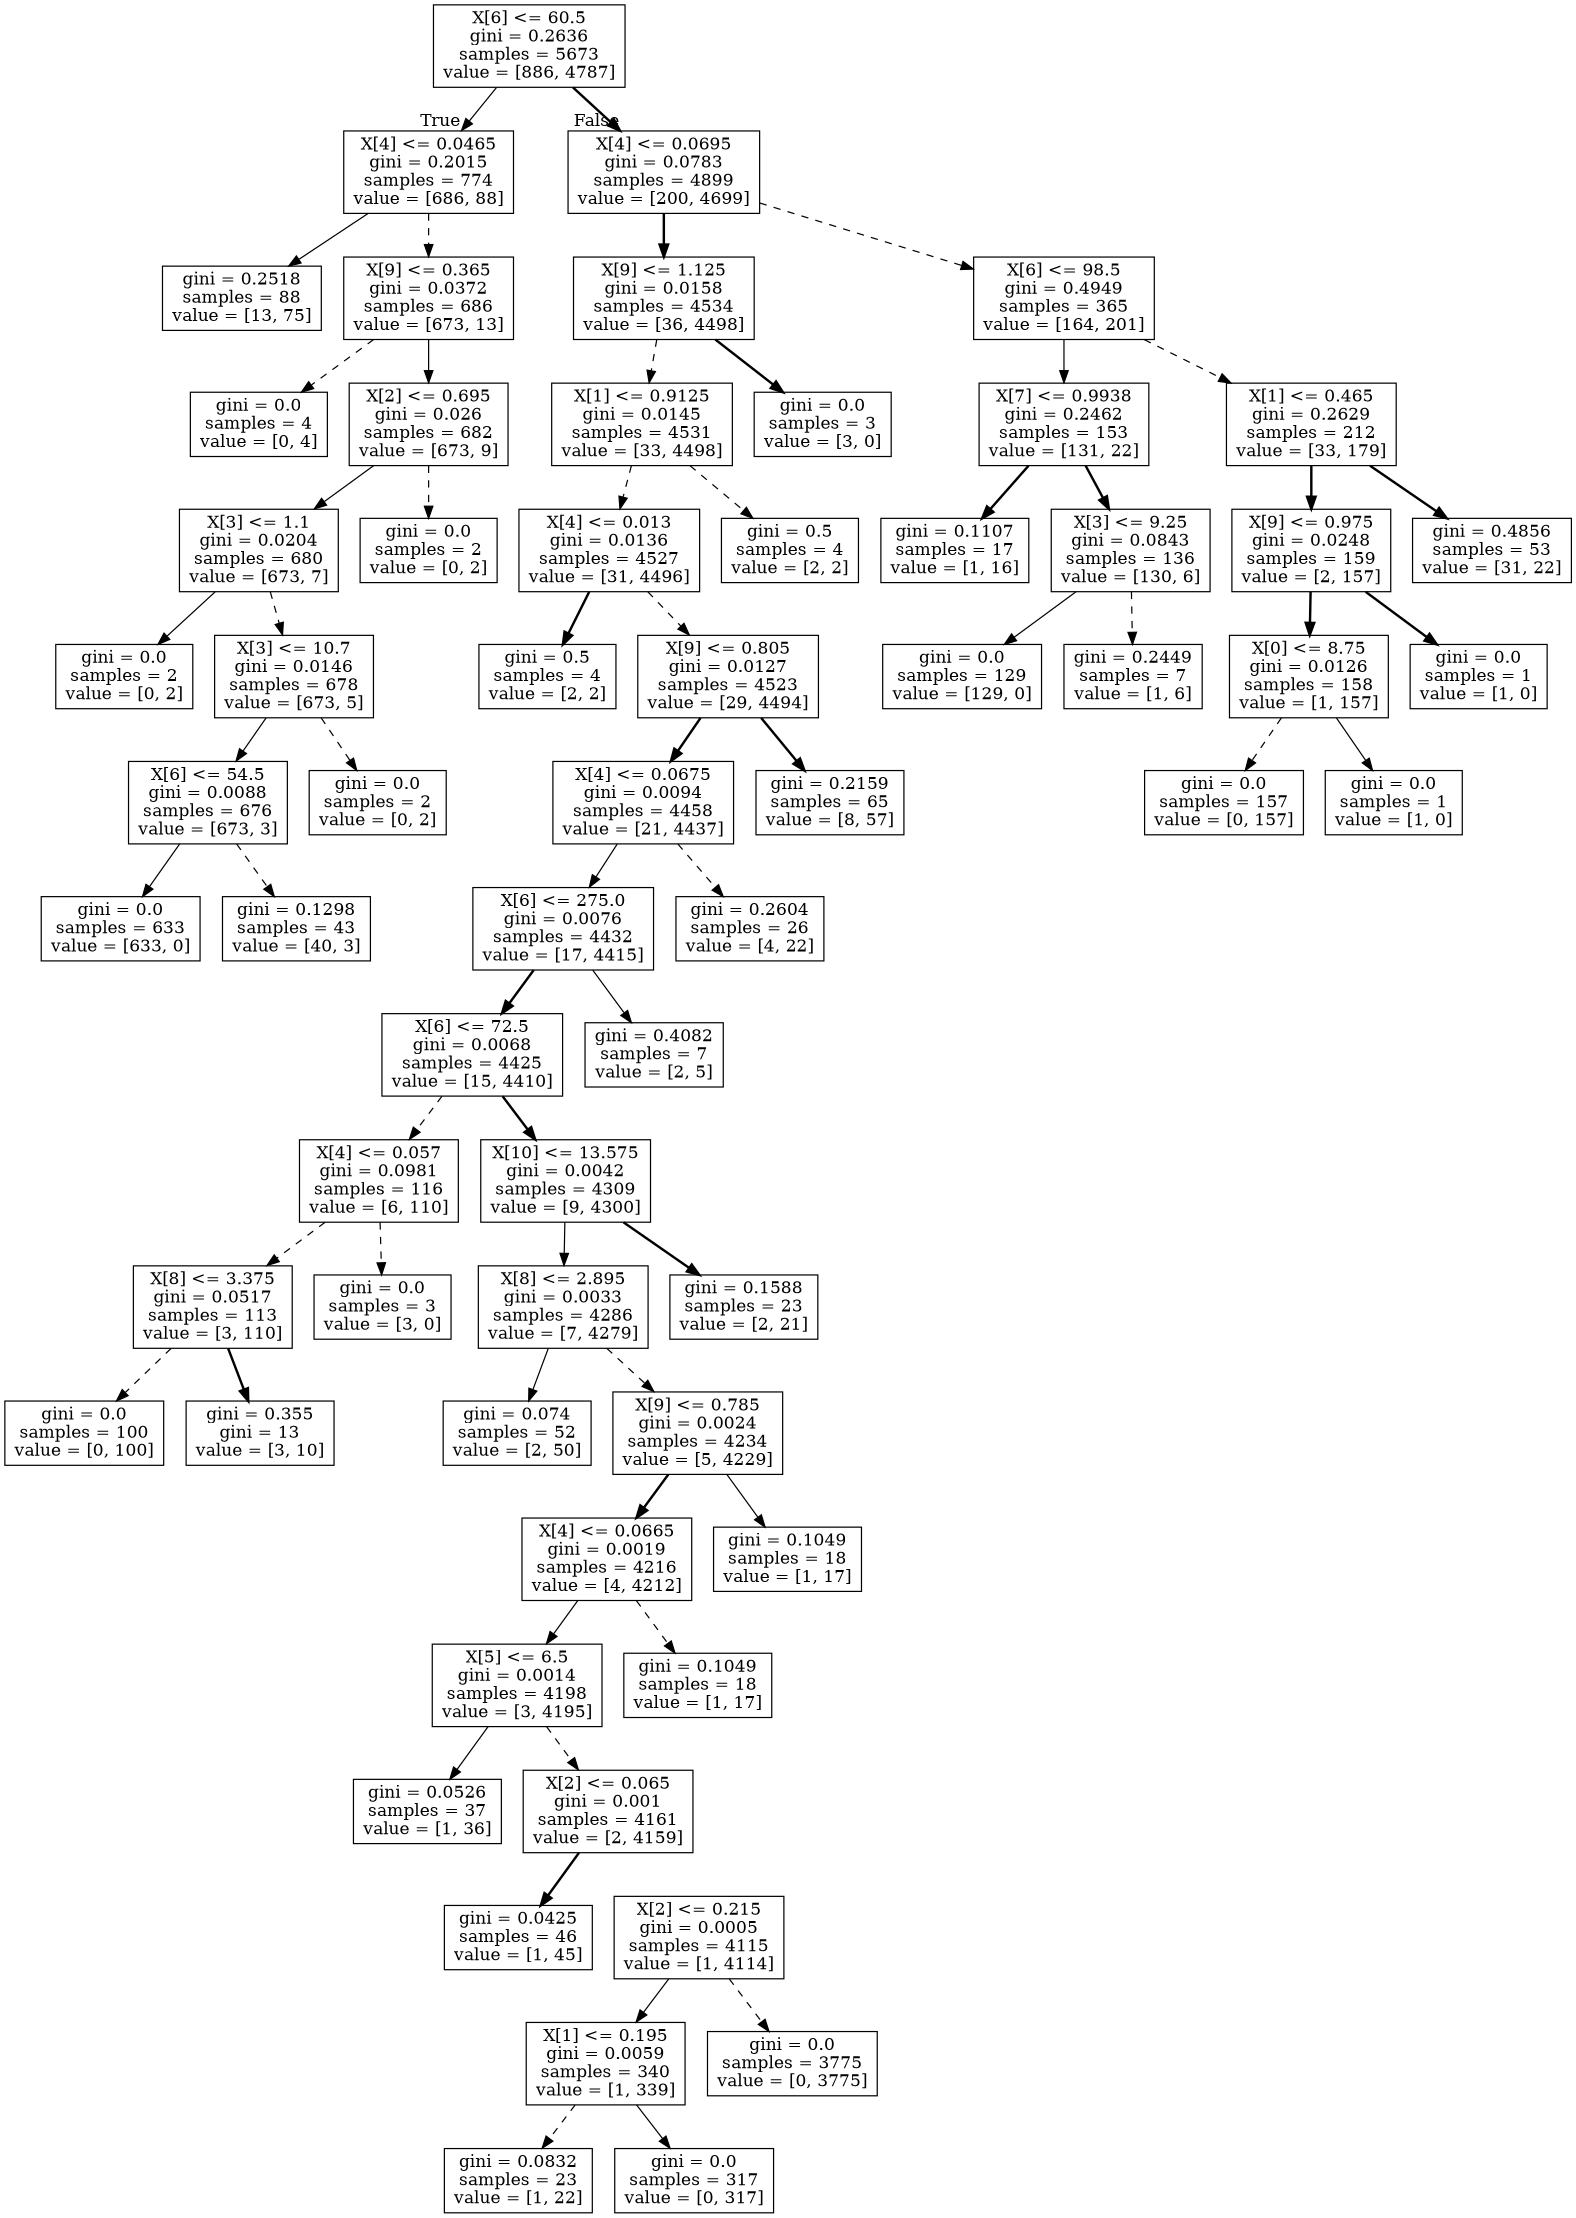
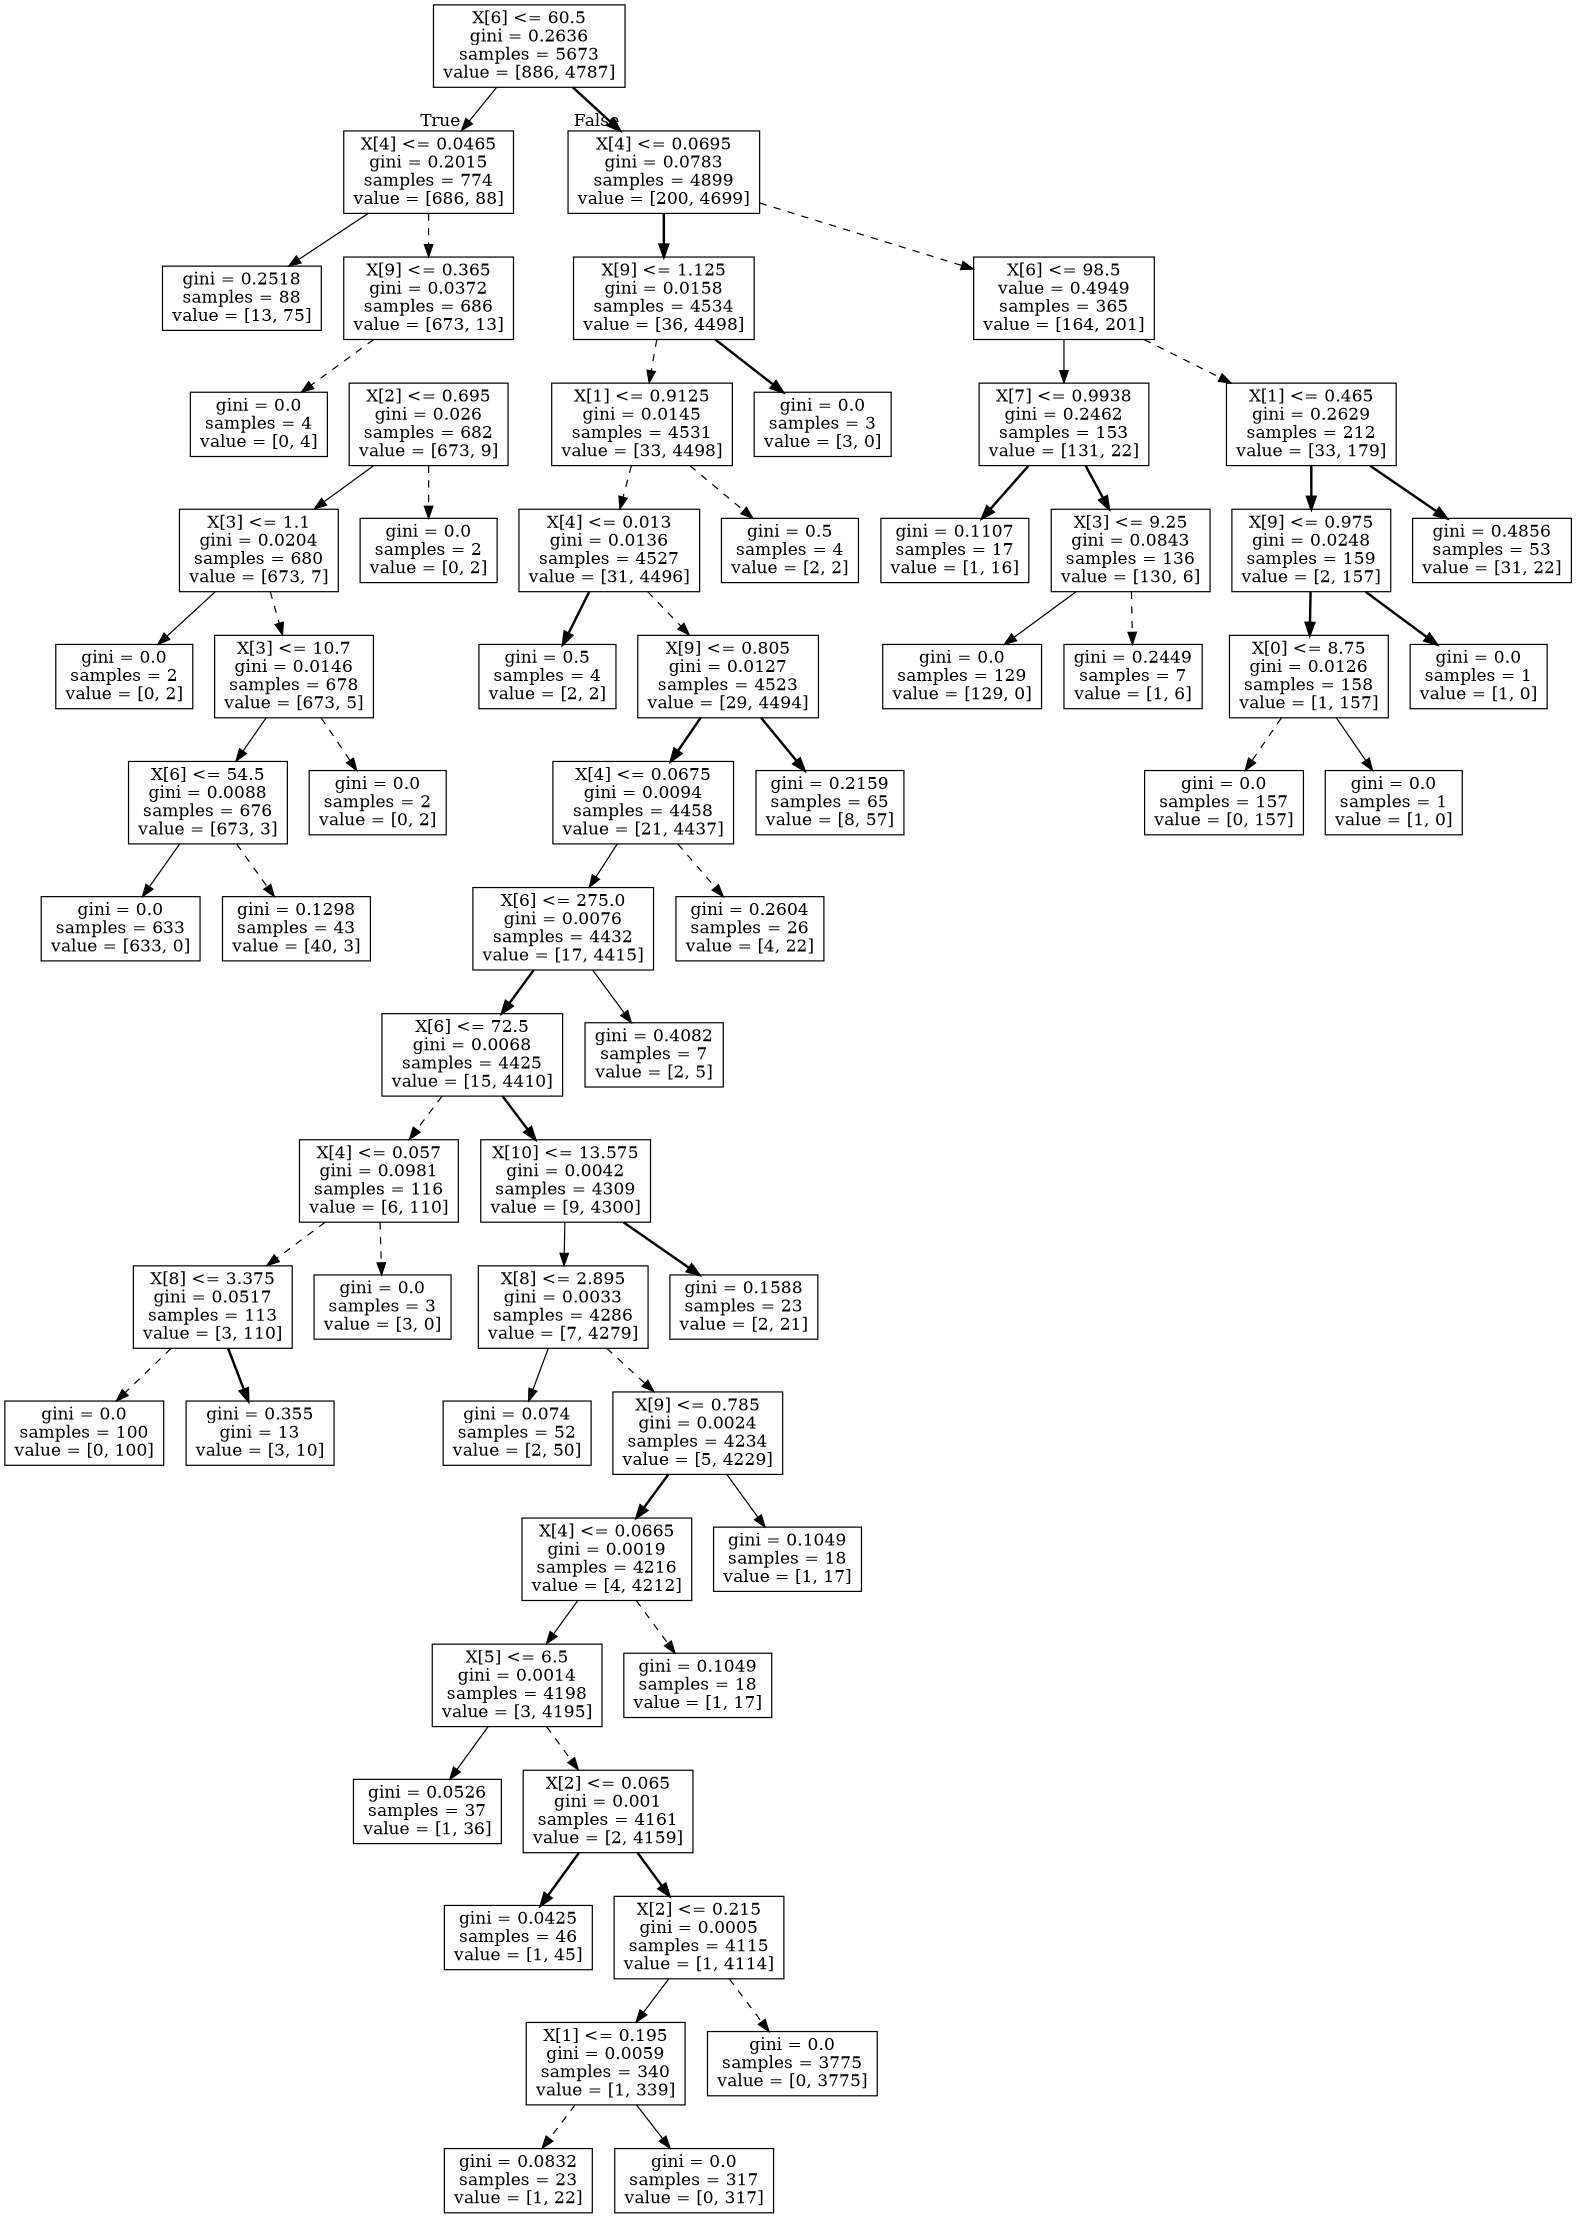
node "X[6] <= 98.5 gini = 0.4949 samples = 365 value = [164, 201]": label "X[6] <= 98.5 gini = 0.4949 samples = 365 value = [164, 201]" -> "X[6] <= 98.5 value = 0.4949 samples = 365 value = [164, 201]"
edge "X[9] <= 0.365 gini = 0.0372 samples = 686 value = [673, 13]" -> "X[2] <= 0.695 gini = 0.026 samples = 682 value = [673, 9]": removed
edge "X[2] <= 0.065 gini = 0.001 samples = 4161 value = [2, 4159]" -> "X[2] <= 0.215 gini = 0.0005 samples = 4115 value = [1, 4114]": added
